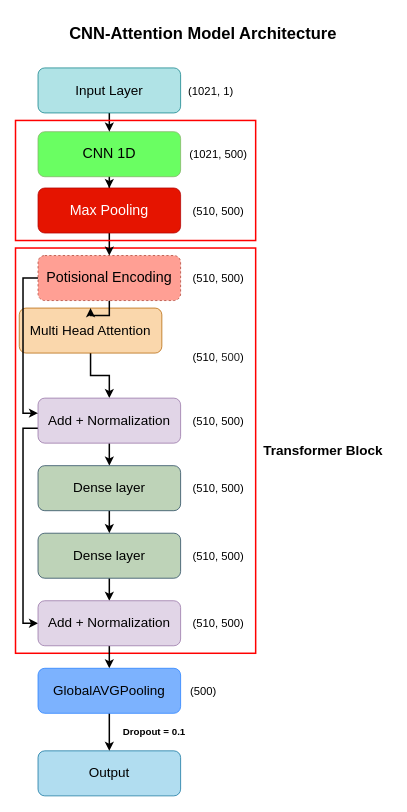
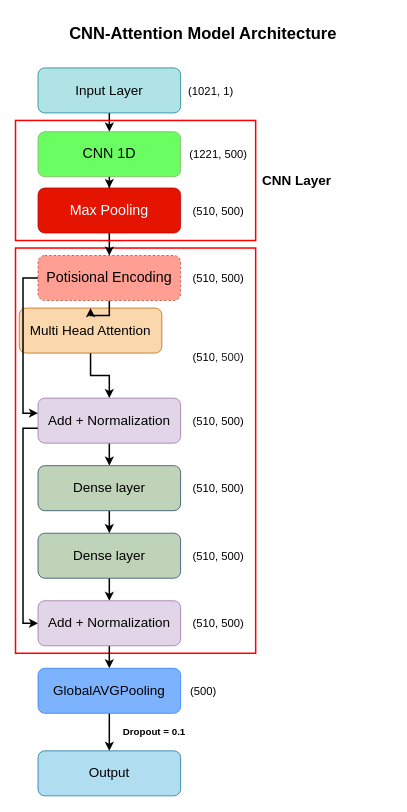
node "(1021, 500)": label "(1021, 500)" -> "(1221, 500)"
node "CNN Layer": added
node "Transformer Block": removed
